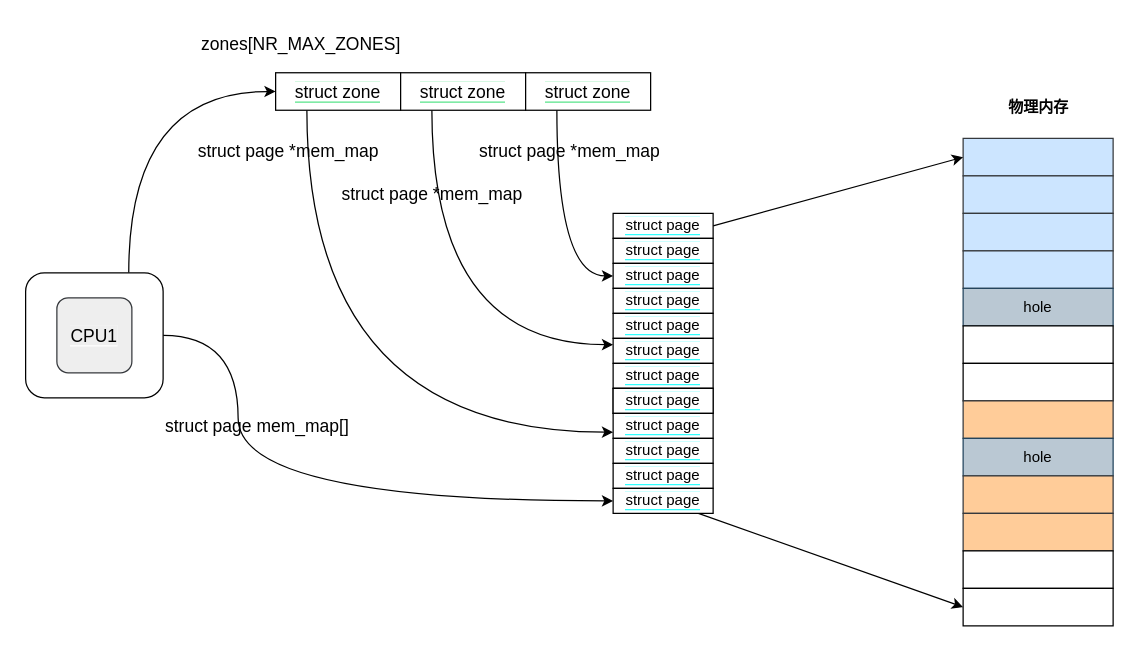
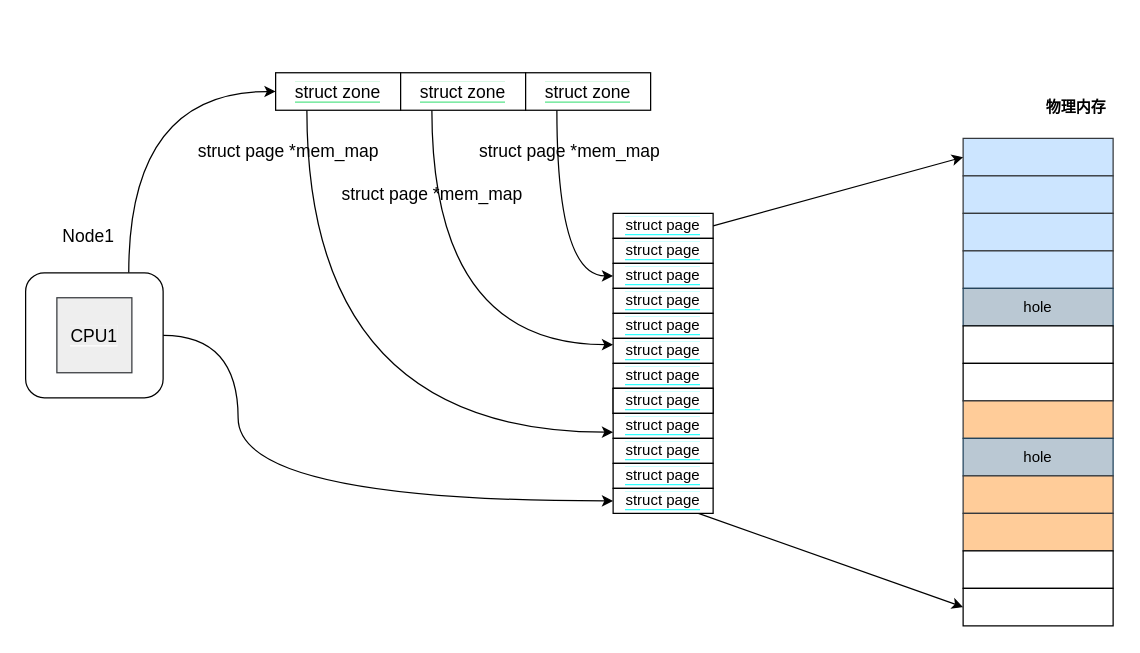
node "zones[NR_MAX_ZONES]": removed
node "物理内存": moved (1038, 107) -> (1076, 107)
node "Node1": added
node "CPU1": shape rounded rectangle -> rectangle
node "struct page mem_map[]": removed
